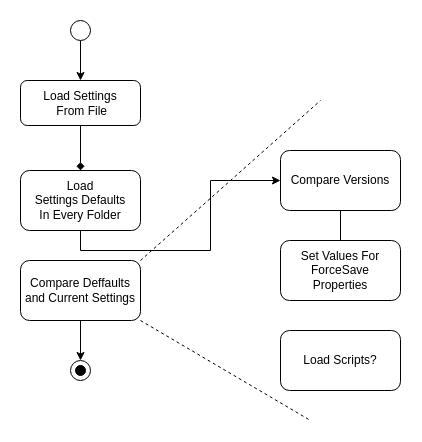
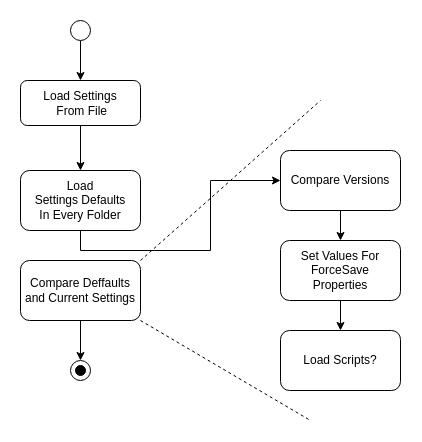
edge "Load Settings From File" -> "Load Settings Defaults In Every Folder": arrowhead diamond -> classic
edge "Compare Versions" -- "Set Values For ForceSave Properties": arrowhead none -> classic
edge "Set Values For ForceSave Properties" -> "Load Scripts?": added
